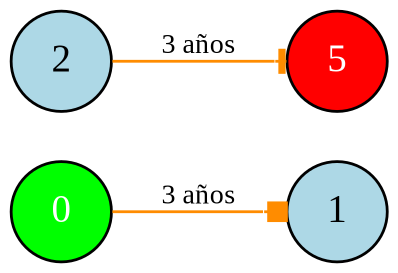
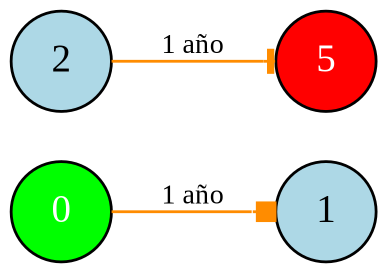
edge "2" -> "5": label "3 años" -> "1 año"
edge "0" -> "1": label "3 años" -> "1 año"
